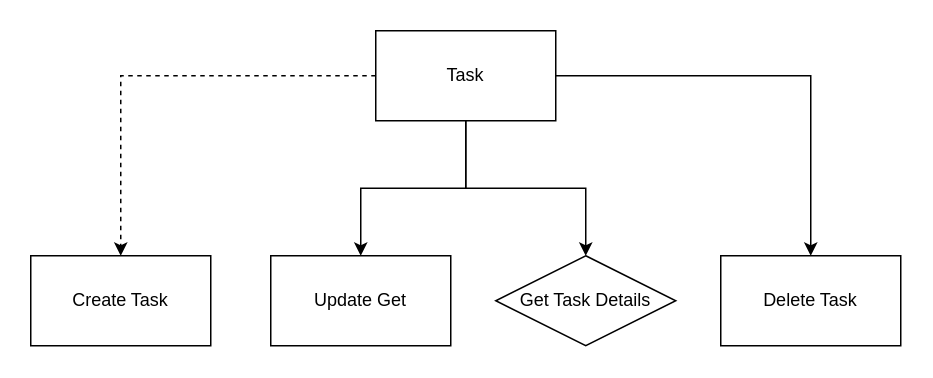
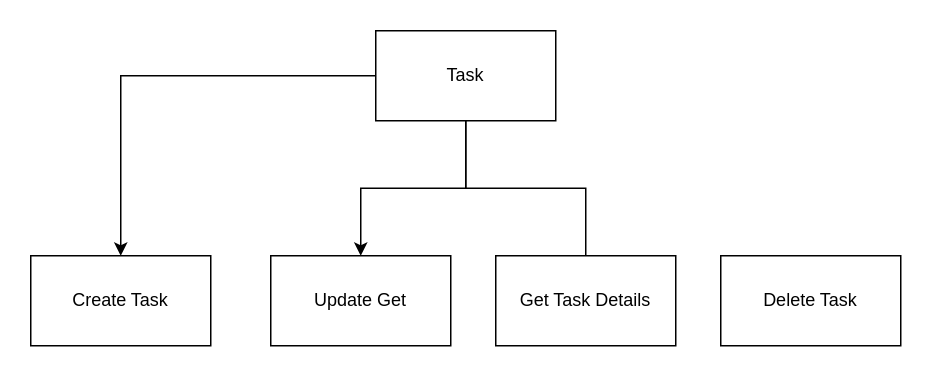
edge "Task" -> "Create Task": style dashed -> solid
edge "Task" -> "Delete Task": removed
edge "Task" -> "Get Task Details": arrowhead classic -> none
node "Get Task Details": shape diamond -> rectangle
